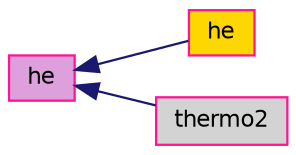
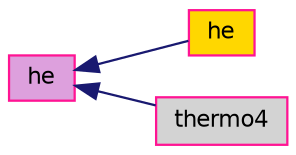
node "thermo2": label "thermo2" -> "thermo4"
